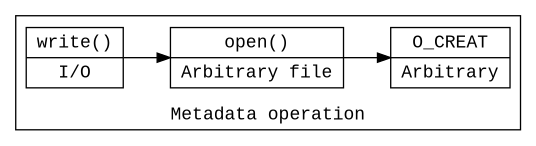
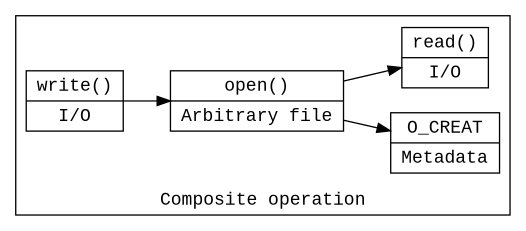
node "read()": added
node "O_CREAT": text "Arbitrary" -> "Metadata"
cluster "Metadata operation": label "Metadata operation" -> "Composite operation"
